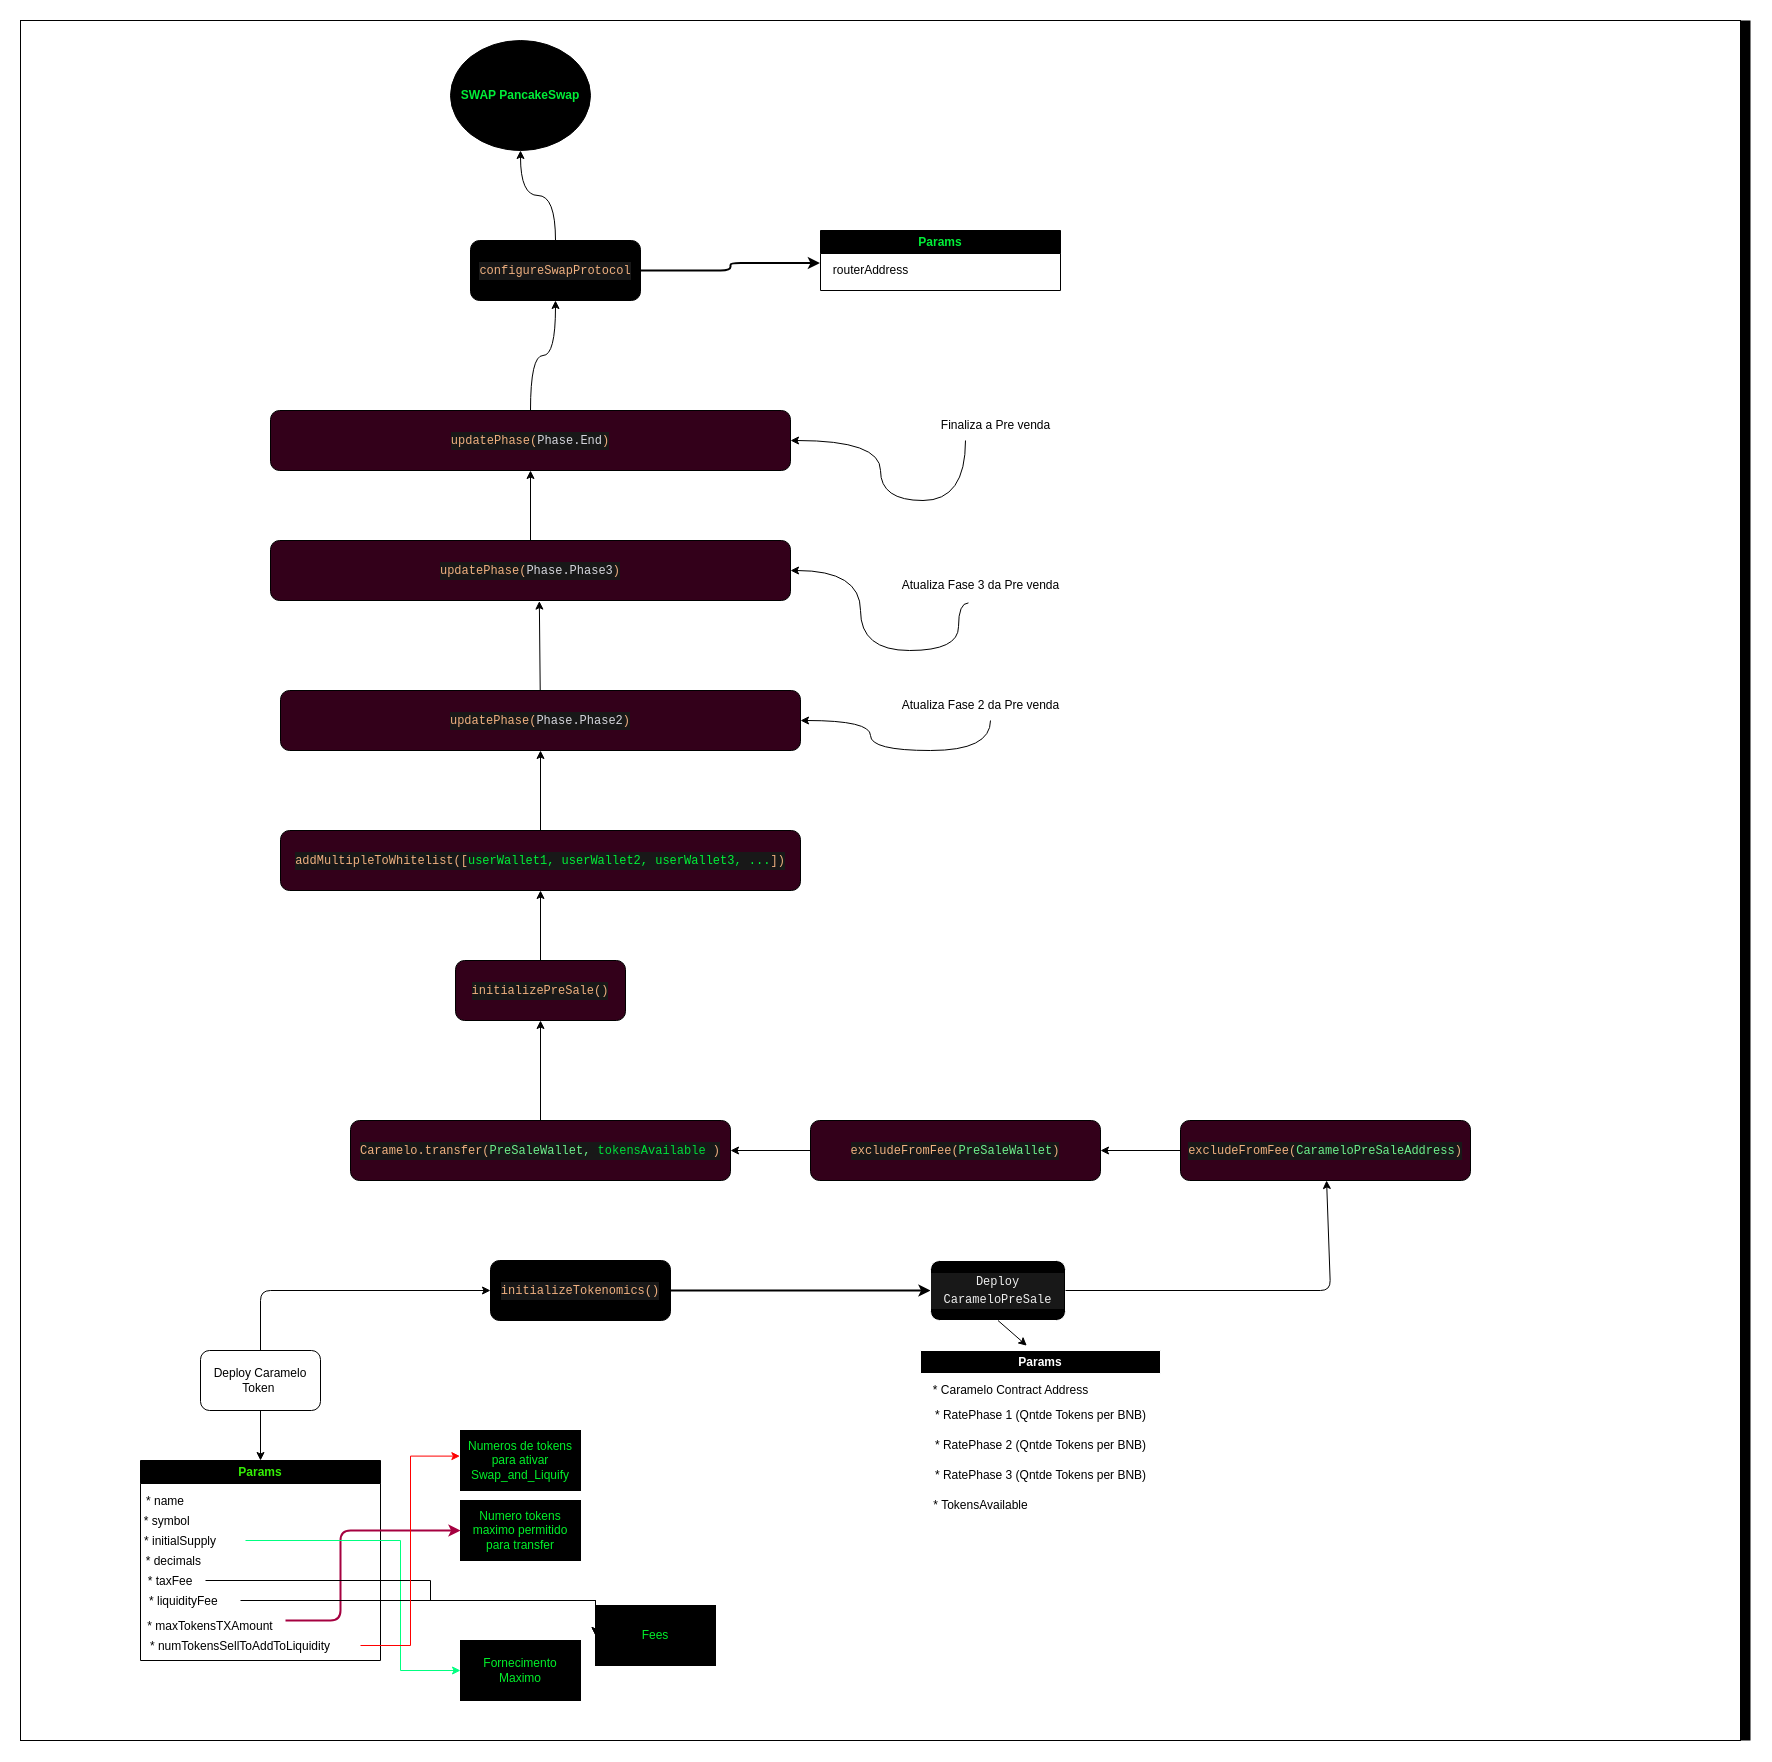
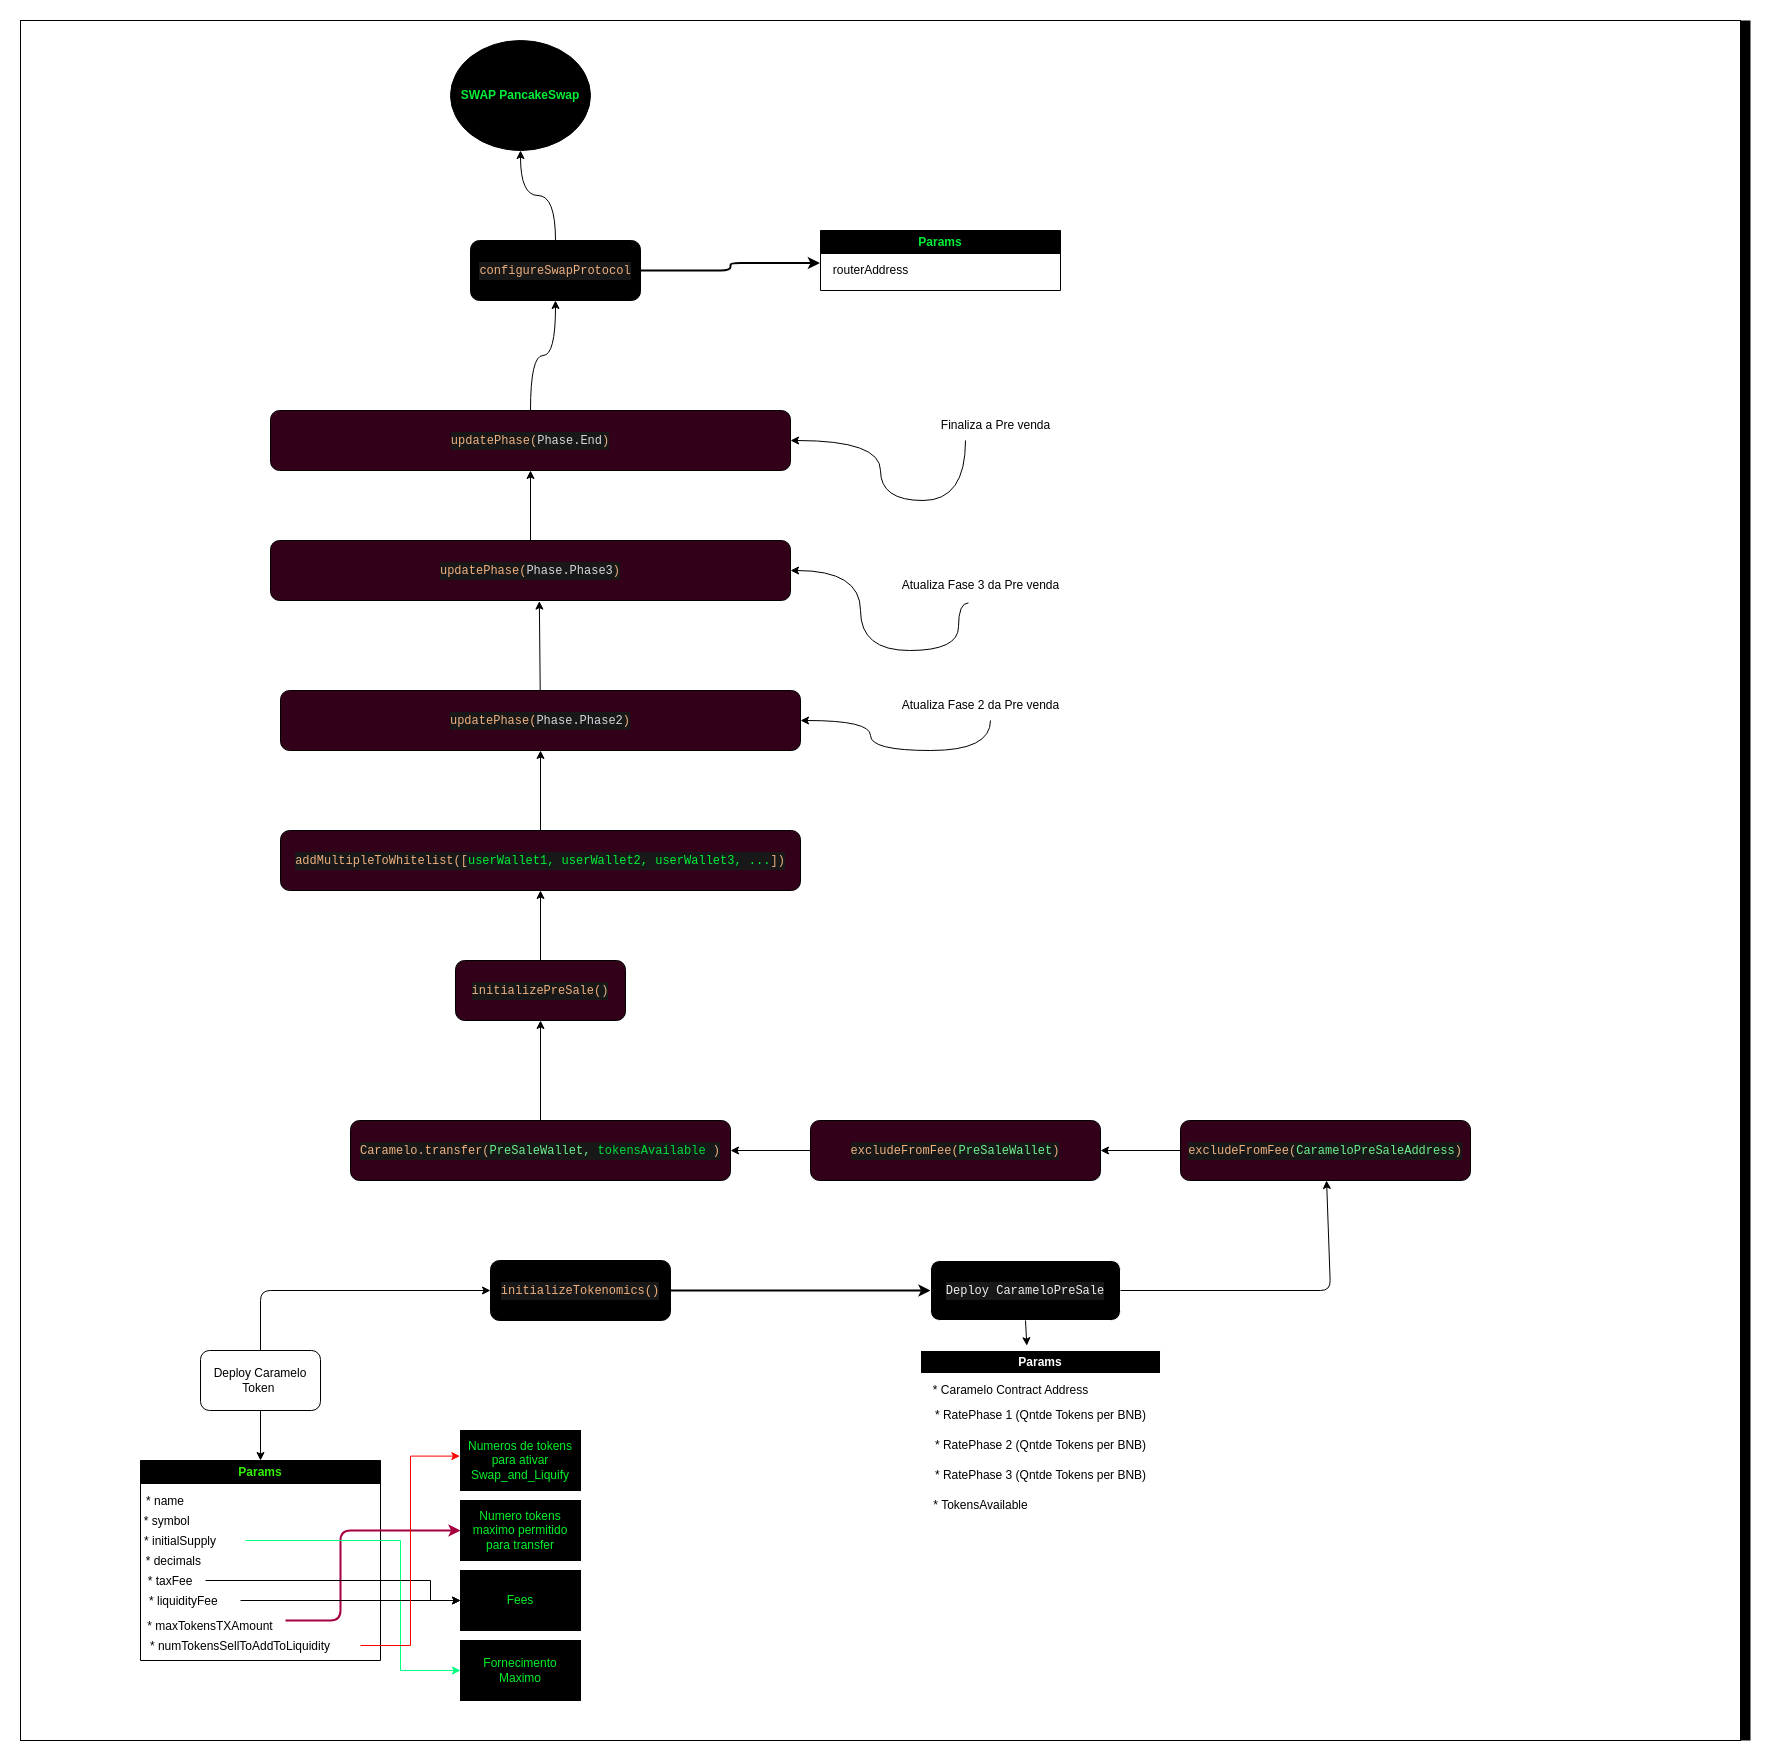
node "Deploy CarameloPreSale": size 135x60 -> 190x60
node "Fees": moved (656, 1636) -> (521, 1601)
